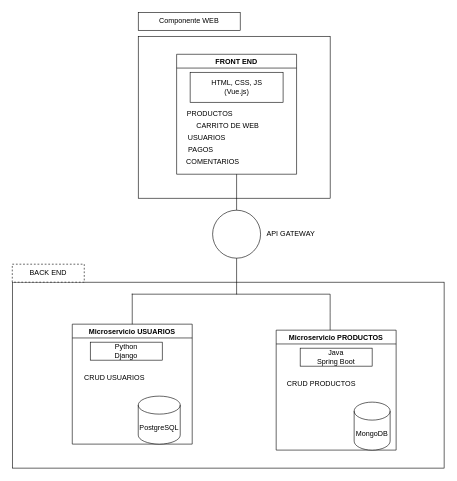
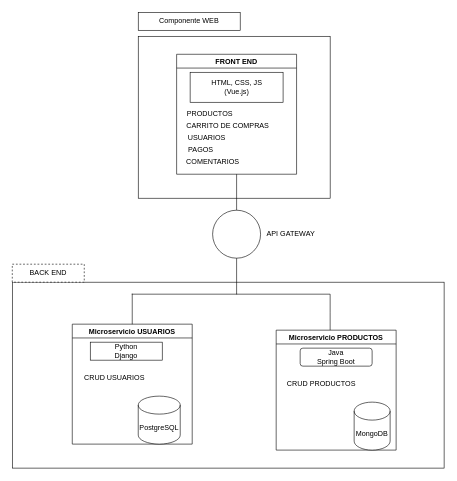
node "CARRITO DE WEB": label "CARRITO DE WEB" -> "CARRITO DE COMPRAS"
node "Java Spring Boot": shape rectangle -> rounded rectangle
